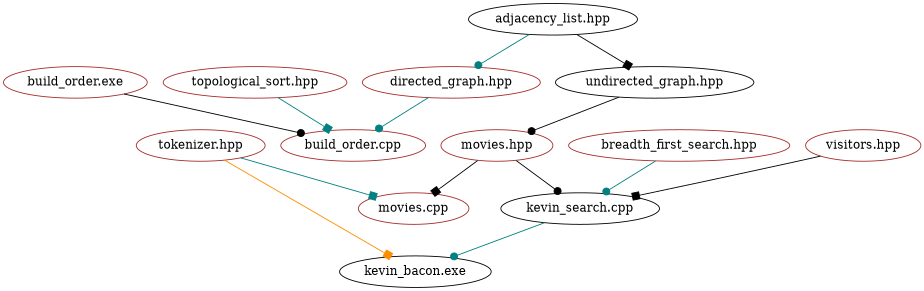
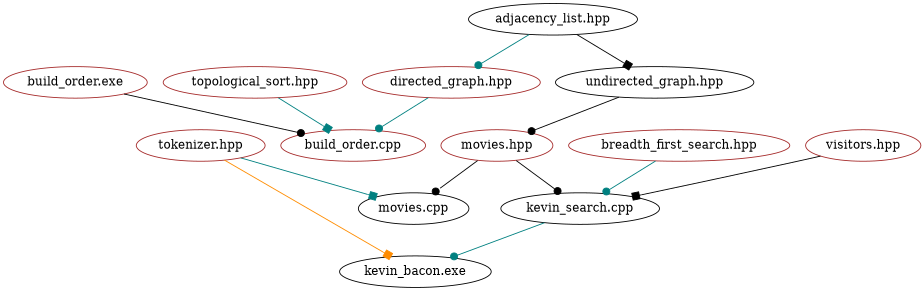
edge "movies.hpp" -> "movies.cpp": arrowhead box -> dot
node "movies.cpp": color brown -> black
